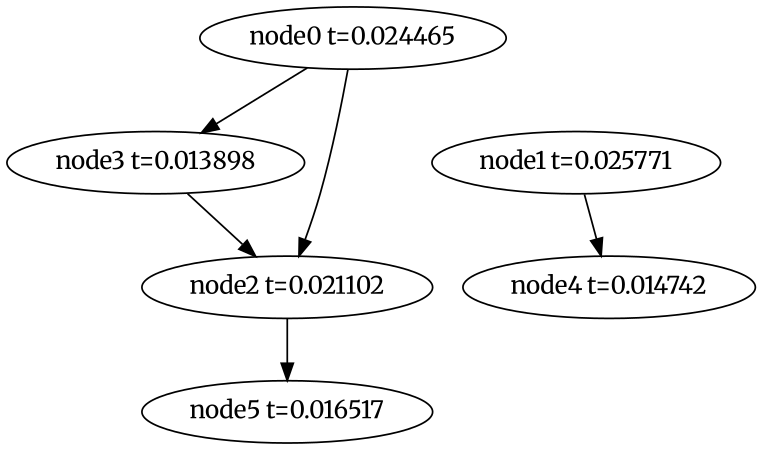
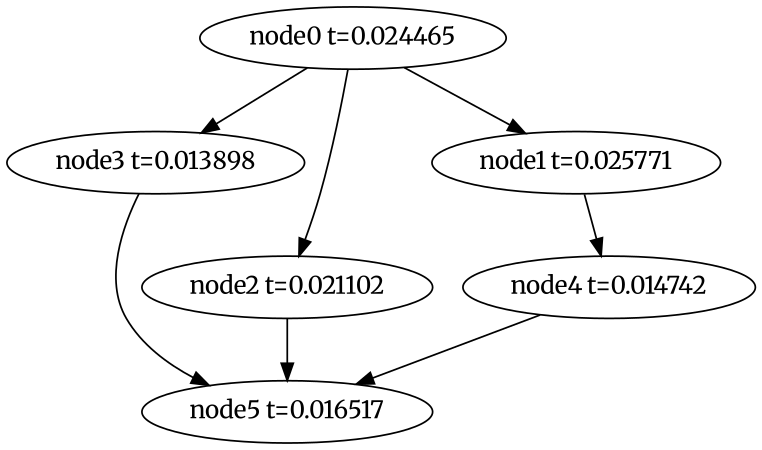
edge "node0 t=0.024465" -> "node1 t=0.025771": added
edge "node3 t=0.013898" -> "node2 t=0.021102": now "node3 t=0.013898" -> "node5 t=0.016517"
edge "node4 t=0.014742" -> "node5 t=0.016517": added
